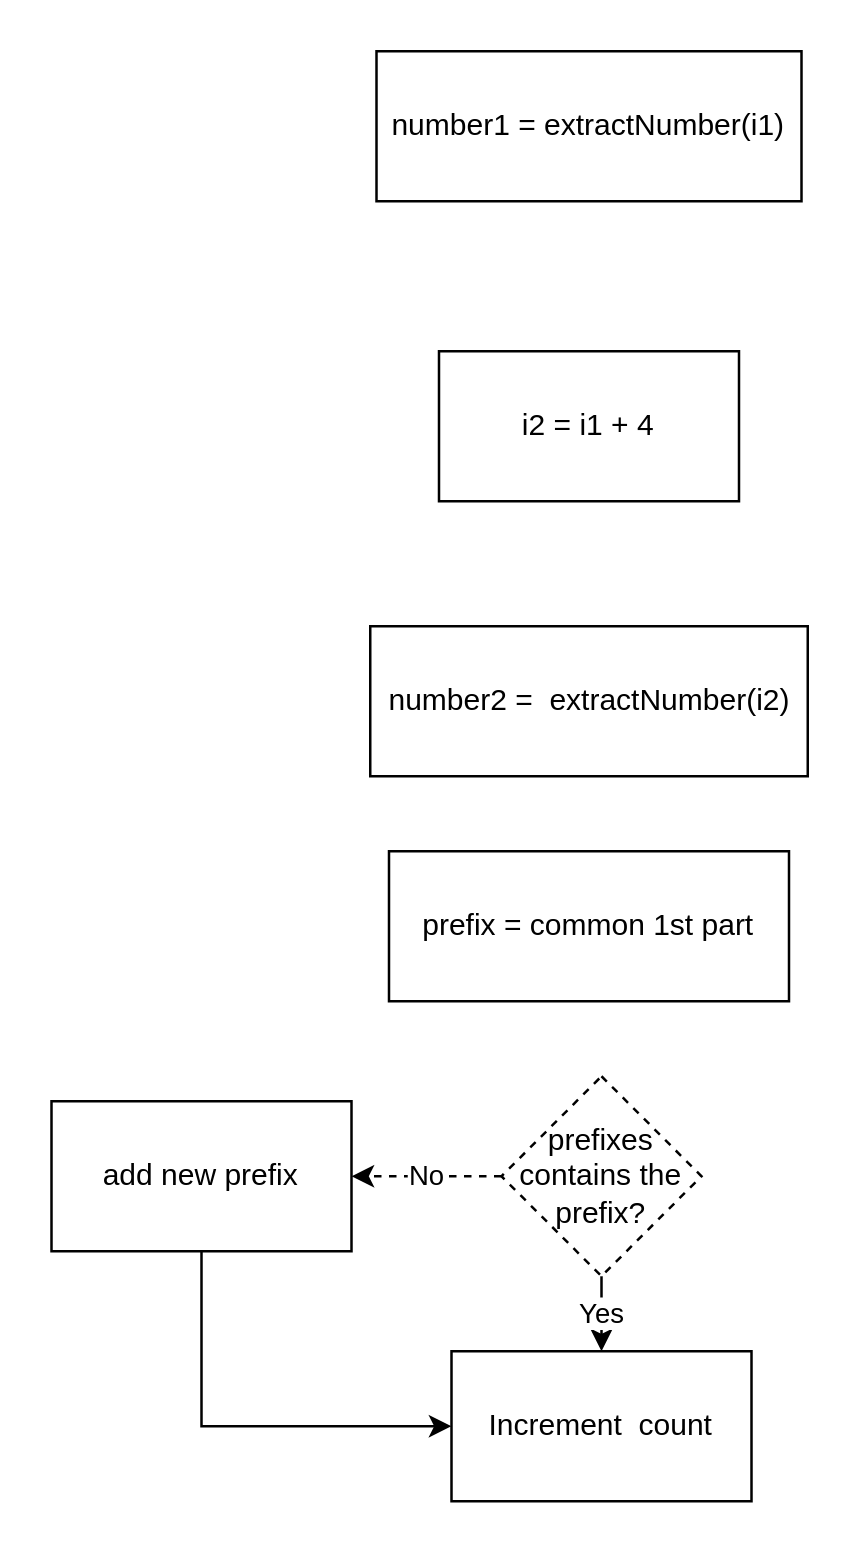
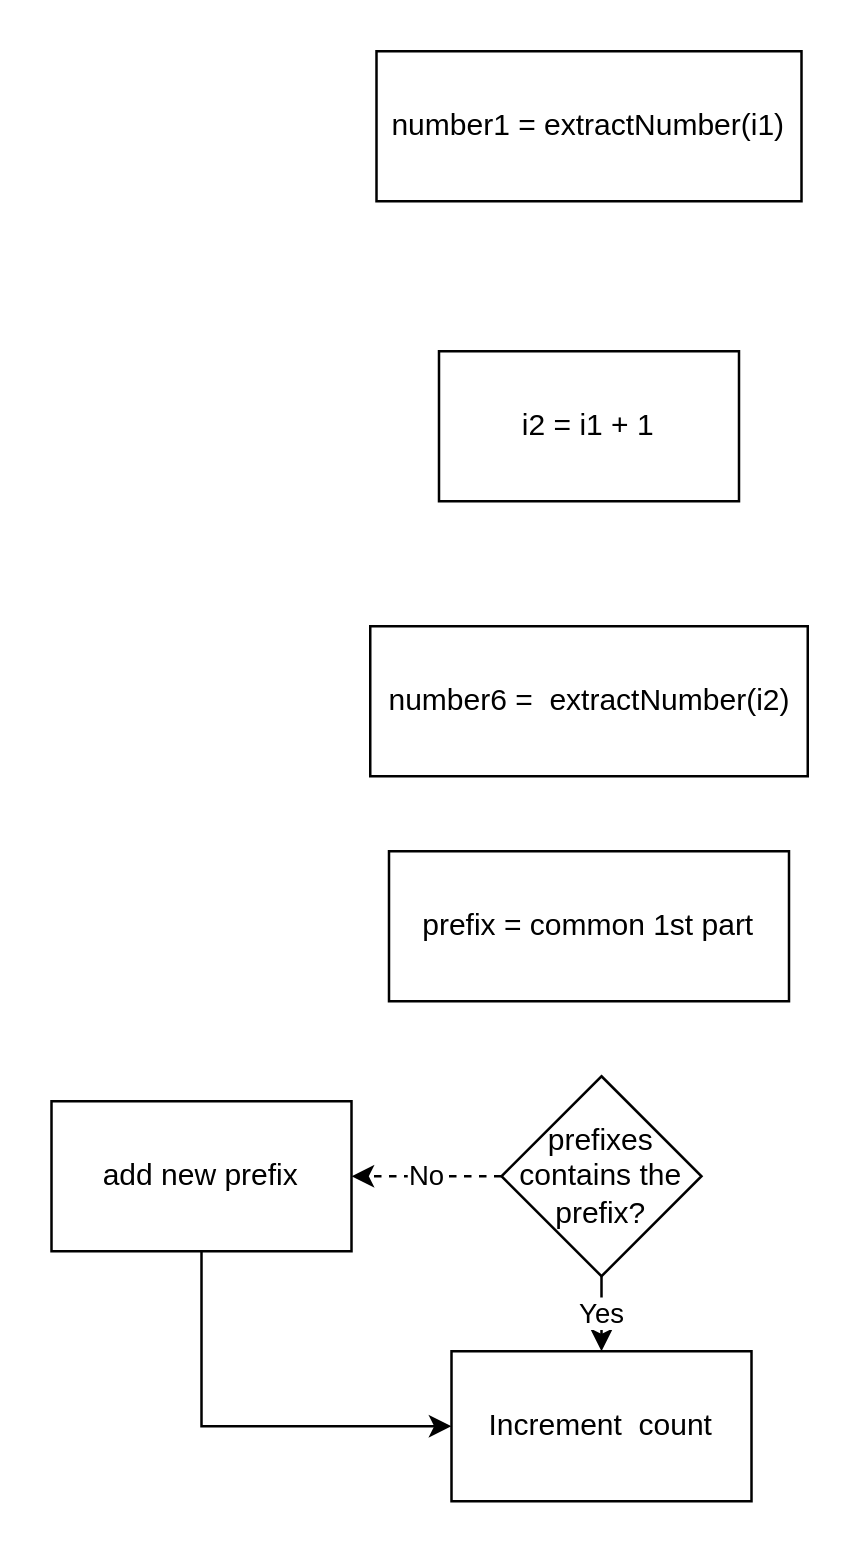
node "i2 = i1 + 4": label "i2 = i1 + 4" -> "i2 = i1 + 1"
node "number2 = extractNumber(i2)": label "number2 = extractNumber(i2)" -> "number6 = extractNumber(i2)"
node "prefixes contains the prefix?": style dashed -> solid
